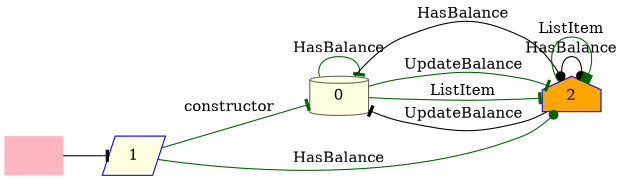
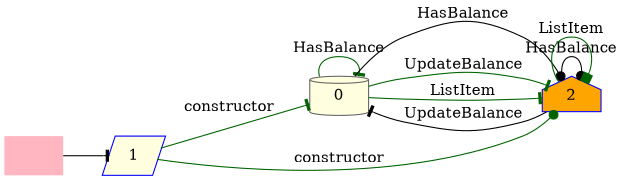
edge "1" -> "2": label "HasBalance" -> "constructor"
